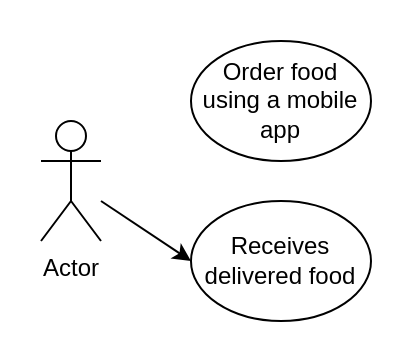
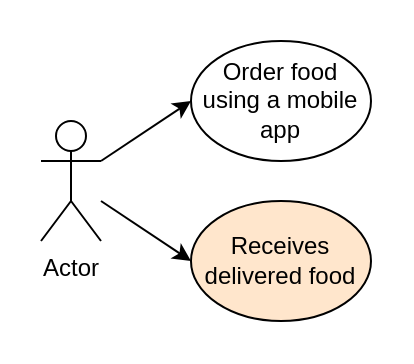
edge "Actor" -> "Order food using a mobile app": added
node "Receives delivered food": fillcolor #ffffff -> #ffe6cc
